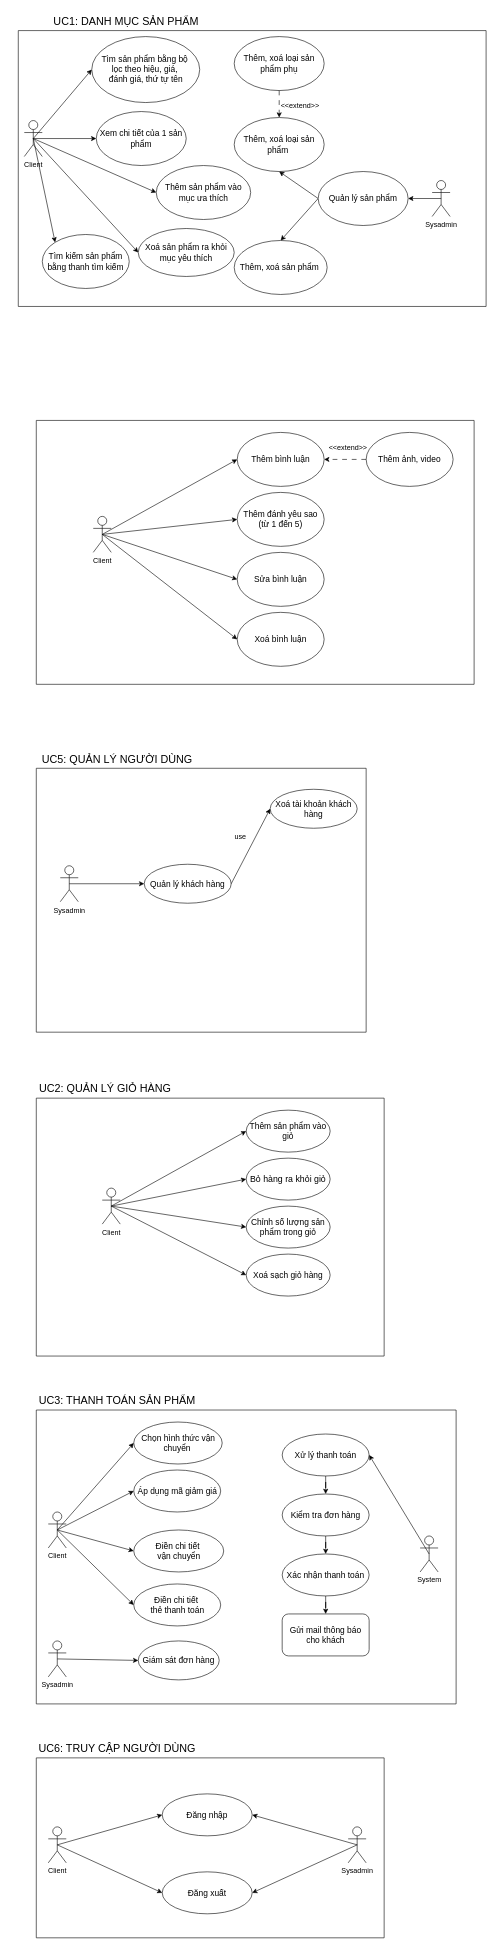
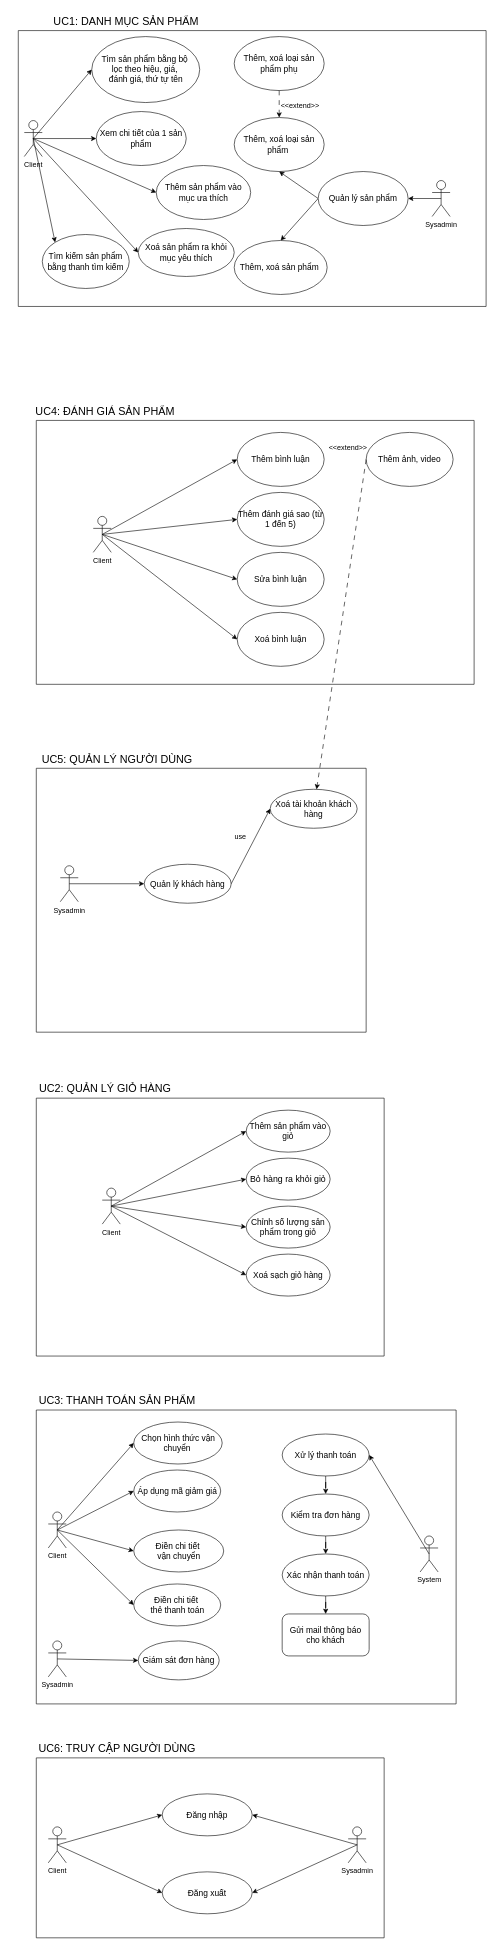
node "UC4: ĐÁNH GIÁ SẢN PHẨM": added
edge "Thêm ảnh, video" -> "Thêm bình luận": now "Thêm ảnh, video" -> "Xoá tài khoản khách hàng"
node "Thêm đánh yêu sao (từ 1 đến 5)": label "Thêm đánh yêu sao (từ 1 đến 5)" -> "Thêm đánh giá sao (từ 1 đến 5)"
